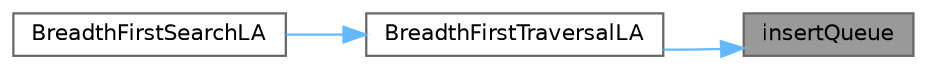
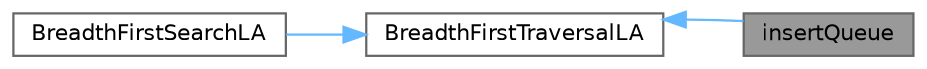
edge "BreadthFirstTraversalLA" -> "insertQueue": reversed
